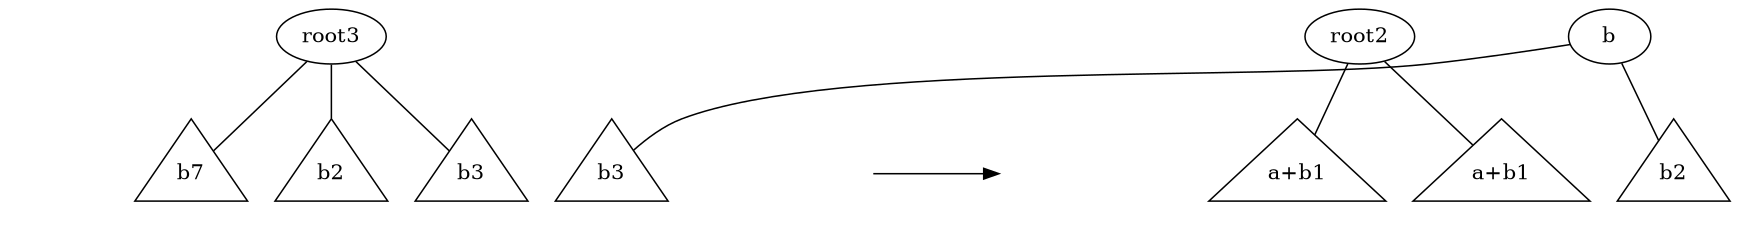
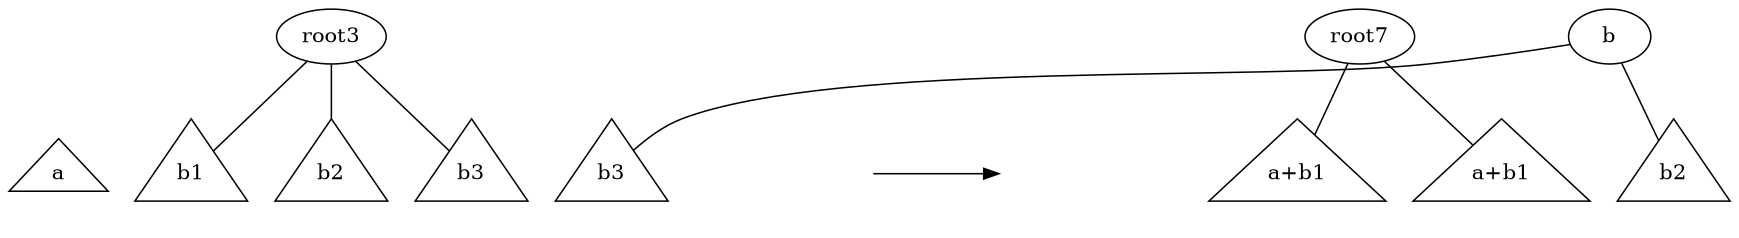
node "root2": label "root2" -> "root7"
node "a": added
node "b7": label "b7" -> "b1"
